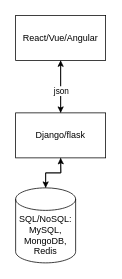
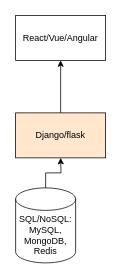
edge "React/Vue/Angular" -> "Django/flask": removed, label "json"
node "Django/flask": fillcolor #ffffff -> #ffe6cc
edge "Django/flask" -> "SQL/NoSQL: MySQL, MongoDB, Redis": removed
